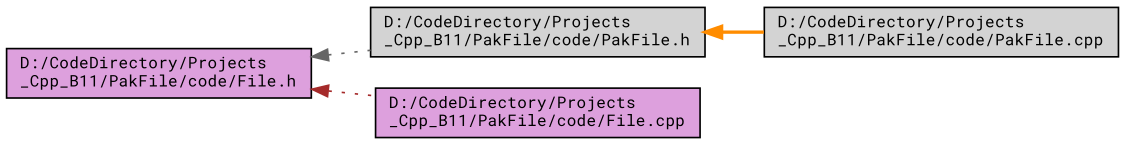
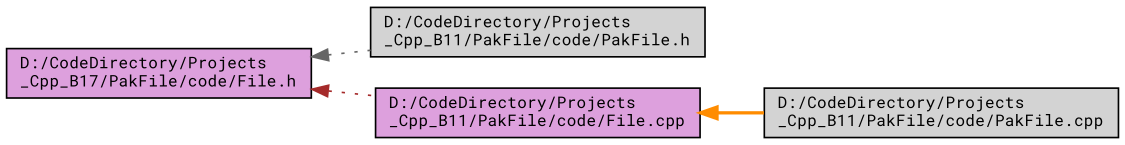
edge "D:/CodeDirectory/Projects _Cpp_B11/PakFile/code/PakFile.cpp" -> "D:/CodeDirectory/Projects _Cpp_B11/PakFile/code/PakFile.h": now "D:/CodeDirectory/Projects _Cpp_B11/PakFile/code/PakFile.cpp" -> "D:/CodeDirectory/Projects _Cpp_B11/PakFile/code/File.cpp"
node "D:/CodeDirectory/Projects _Cpp_B11/PakFile/code/File.h": label "D:/CodeDirectory/Projects _Cpp_B11/PakFile/code/File.h" -> "D:/CodeDirectory/Projects _Cpp_B17/PakFile/code/File.h"
